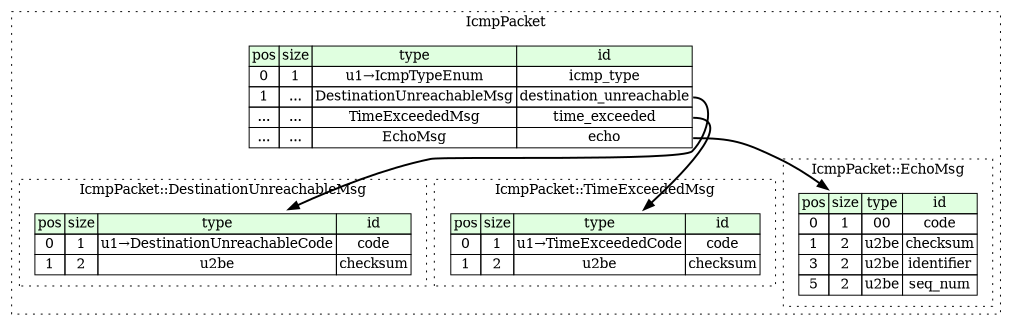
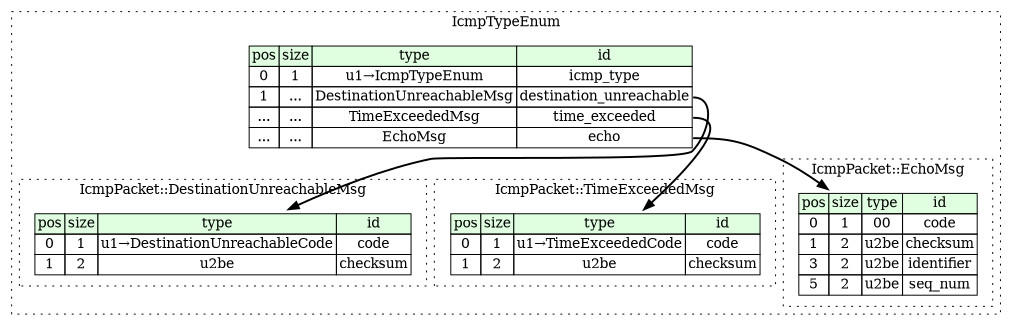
cluster "IcmpPacket": label "IcmpPacket" -> "IcmpTypeEnum"
